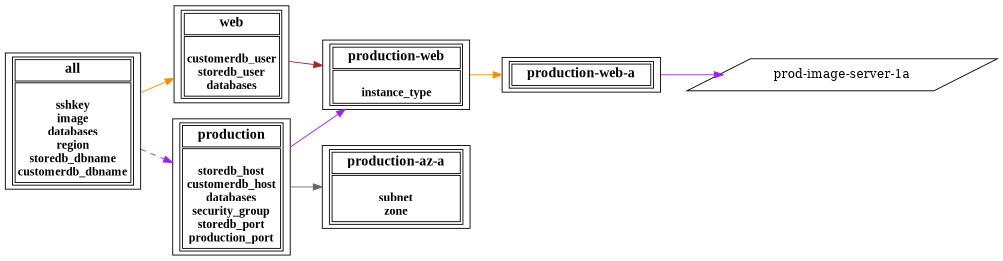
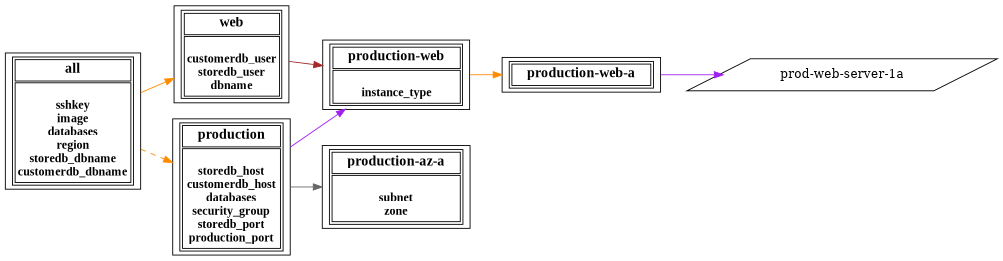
node "prod-image-server-1a": label "prod-image-server-1a" -> "prod-web-server-1a"
node "web": text "databases" -> "dbname"
edge "all" -> "production": color purple -> darkorange
